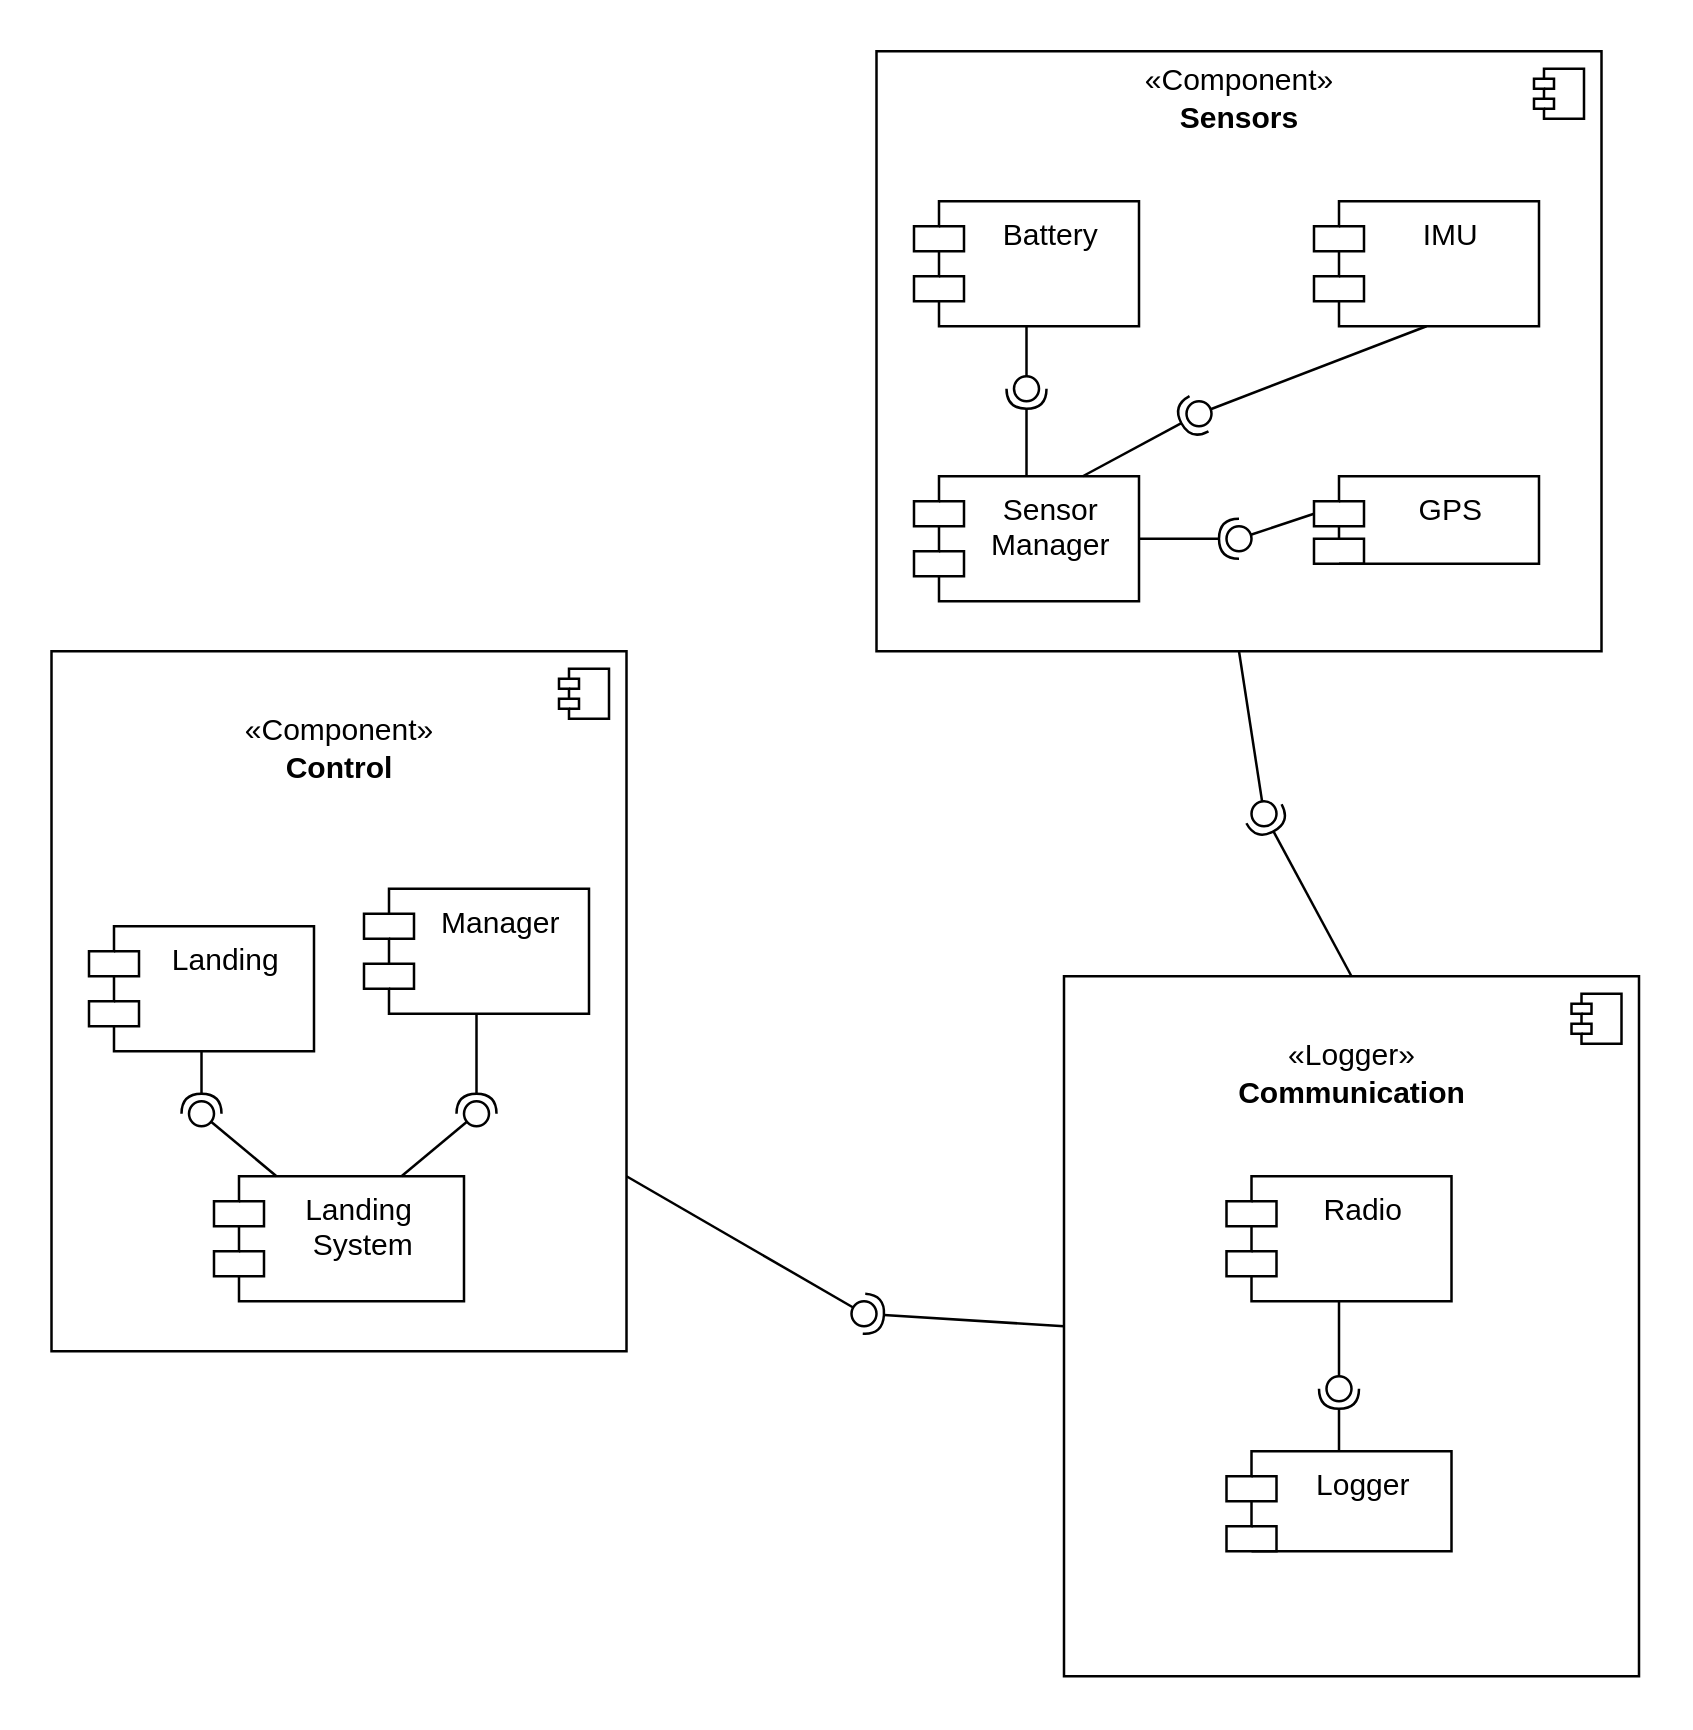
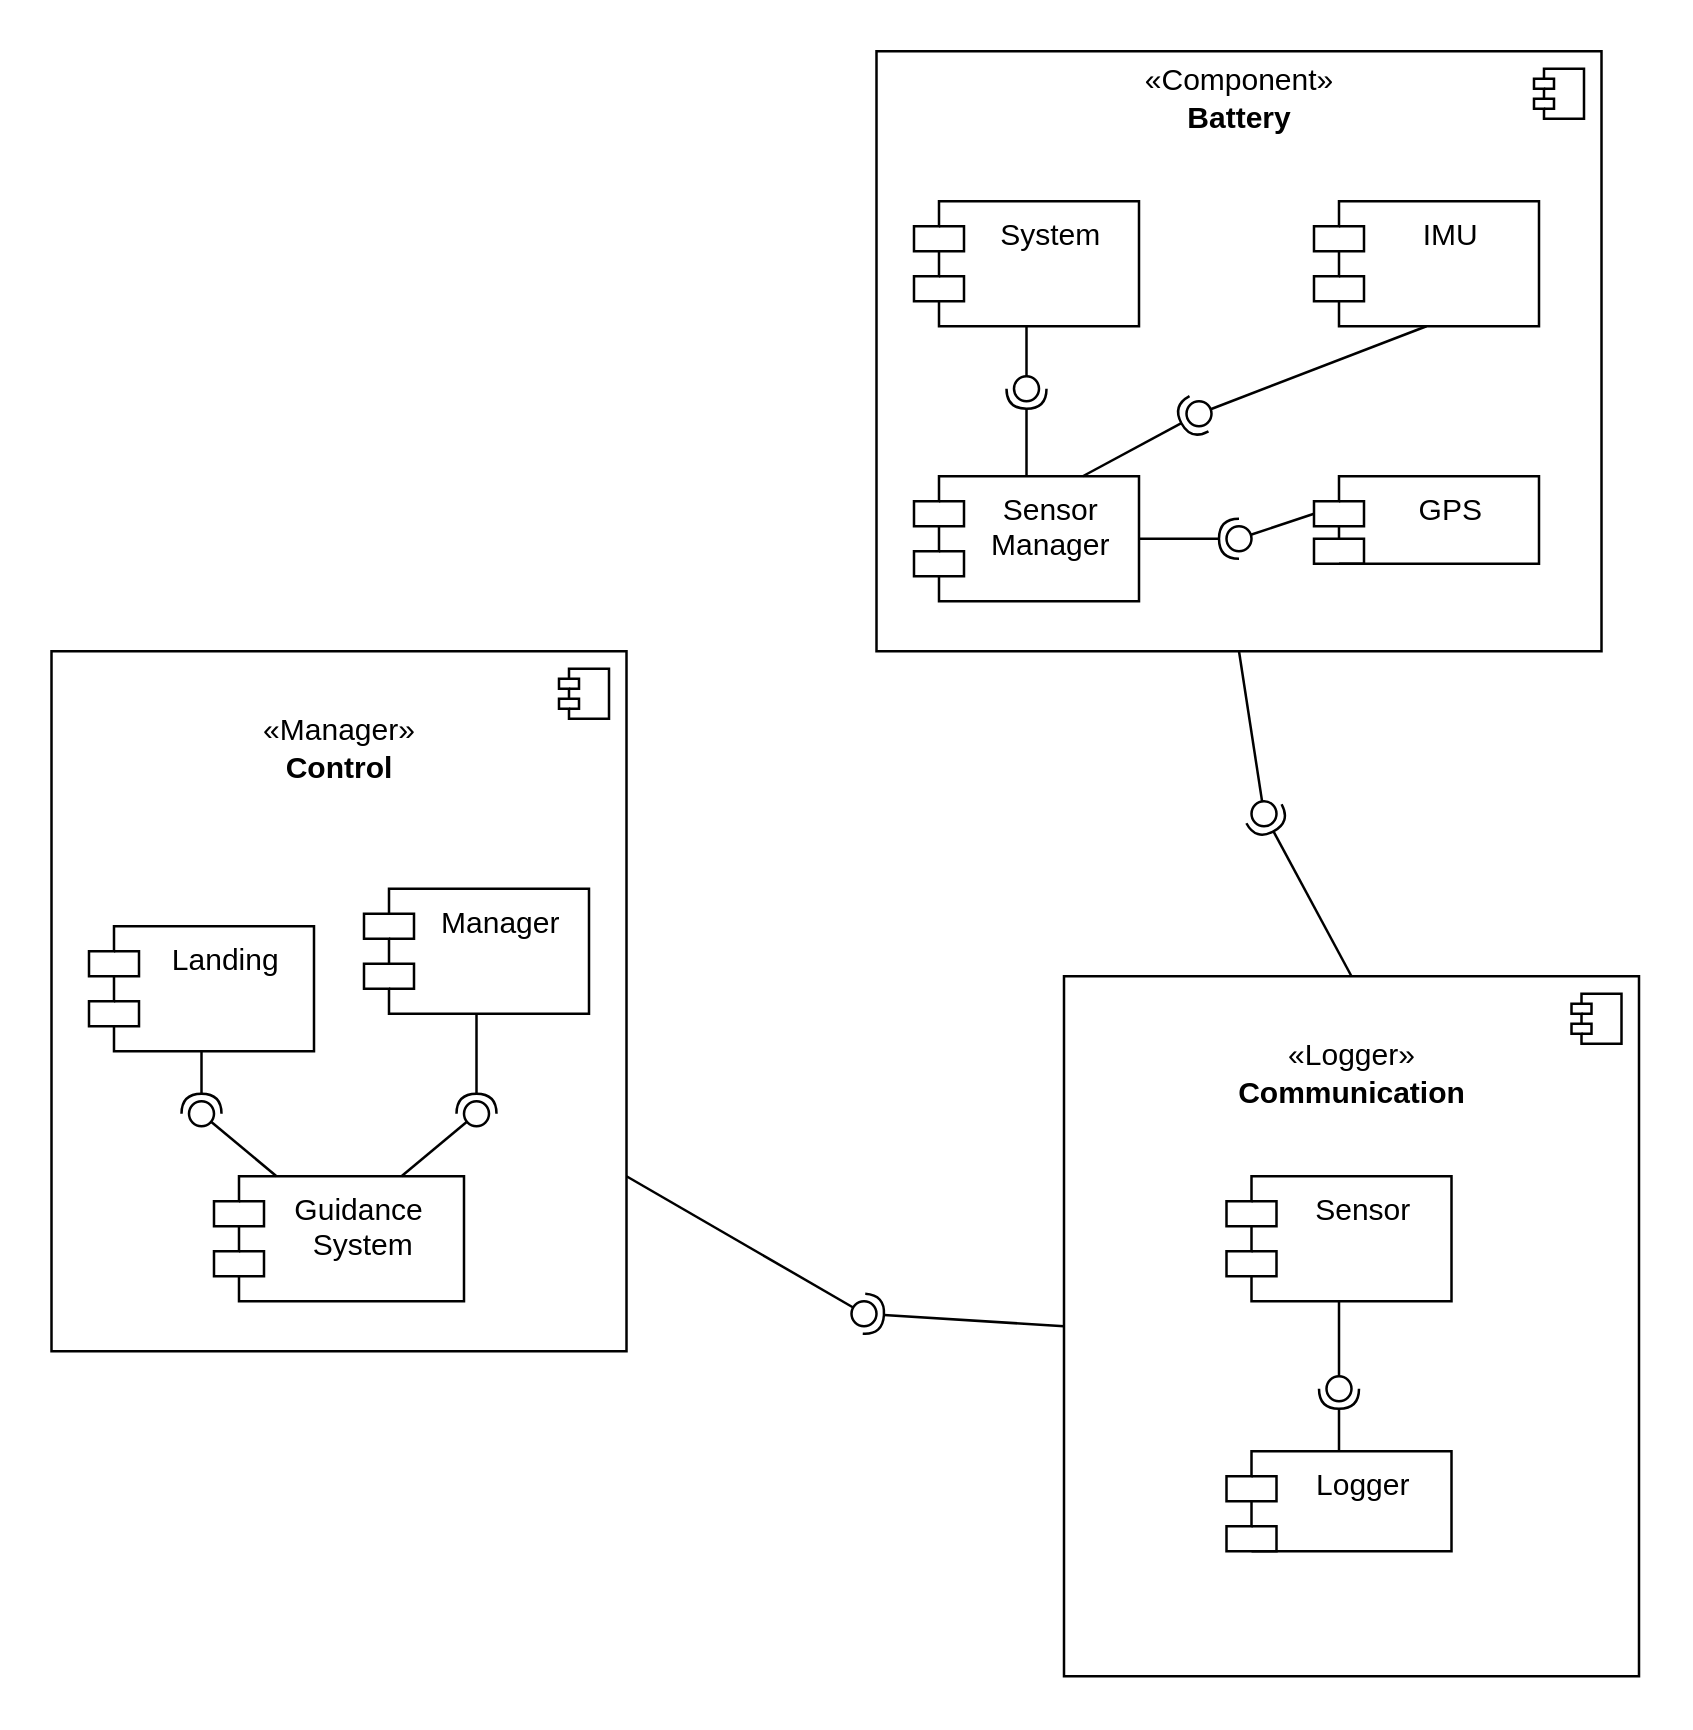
node "Battery": label "Battery" -> "System"
node "«Component» Sensors": label "«Component» Sensors" -> "«Component» Battery"
node "«Component» Control": label "«Component» Control" -> "«Manager» Control"
node "Landing System": label "Landing System" -> "Guidance System"
node "Radio": label "Radio" -> "Sensor"
